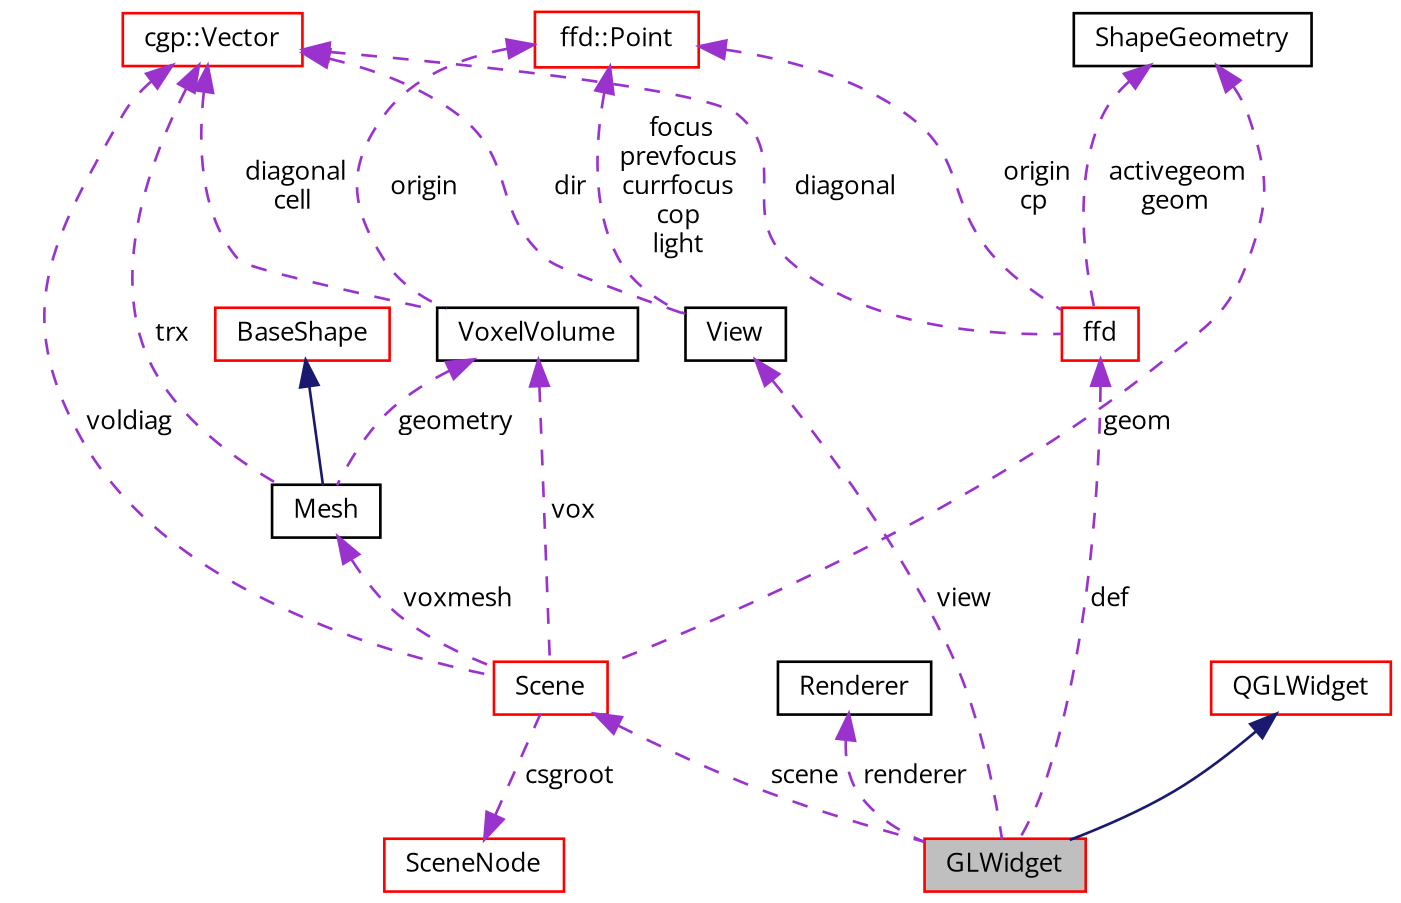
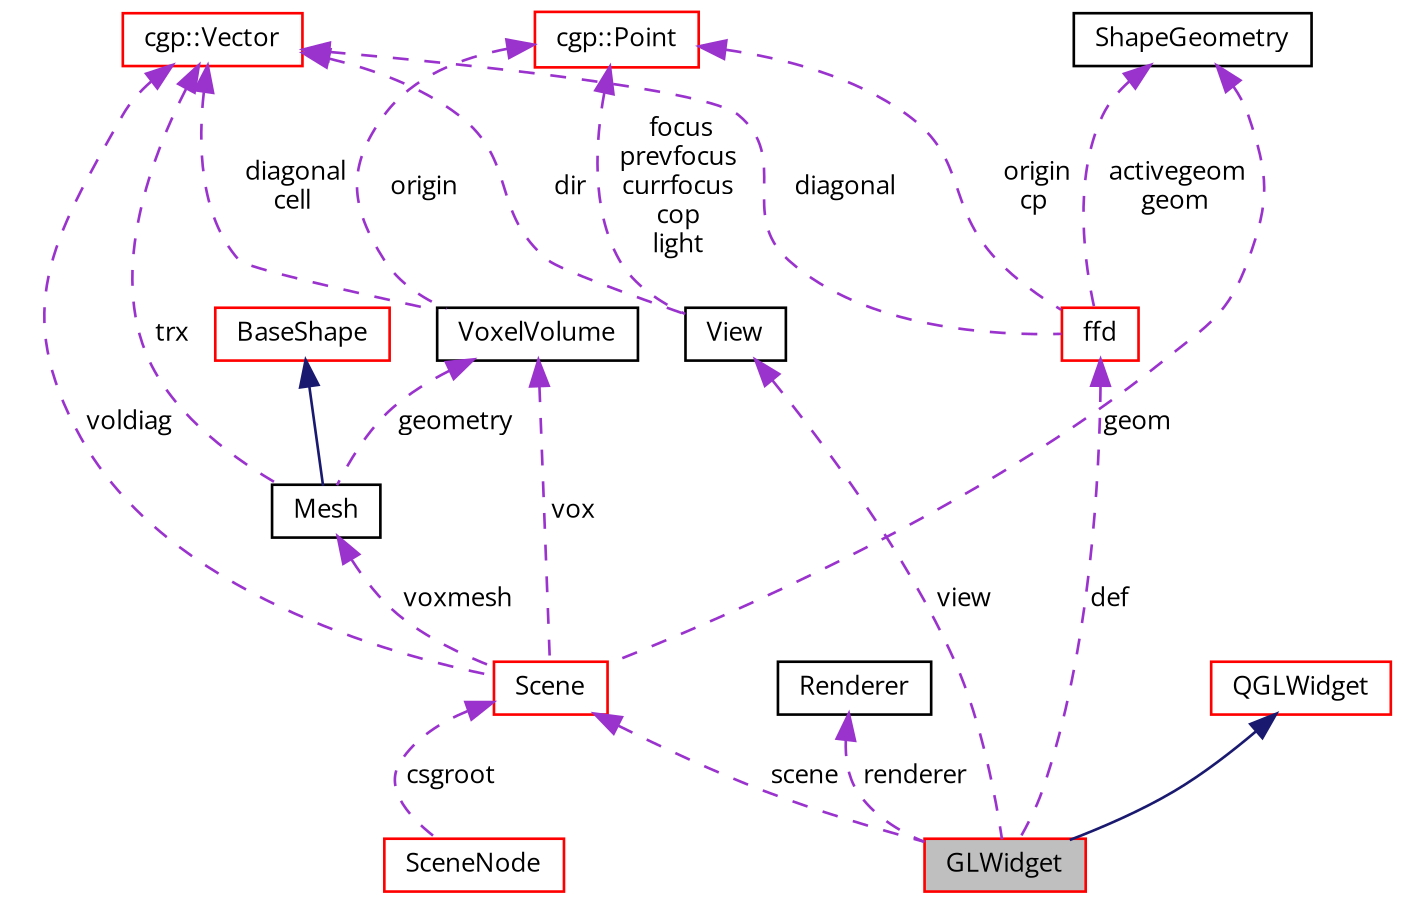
node "ffd::Point": label "ffd::Point" -> "cgp::Point"
edge "Scene" -> "SceneNode": reversed
